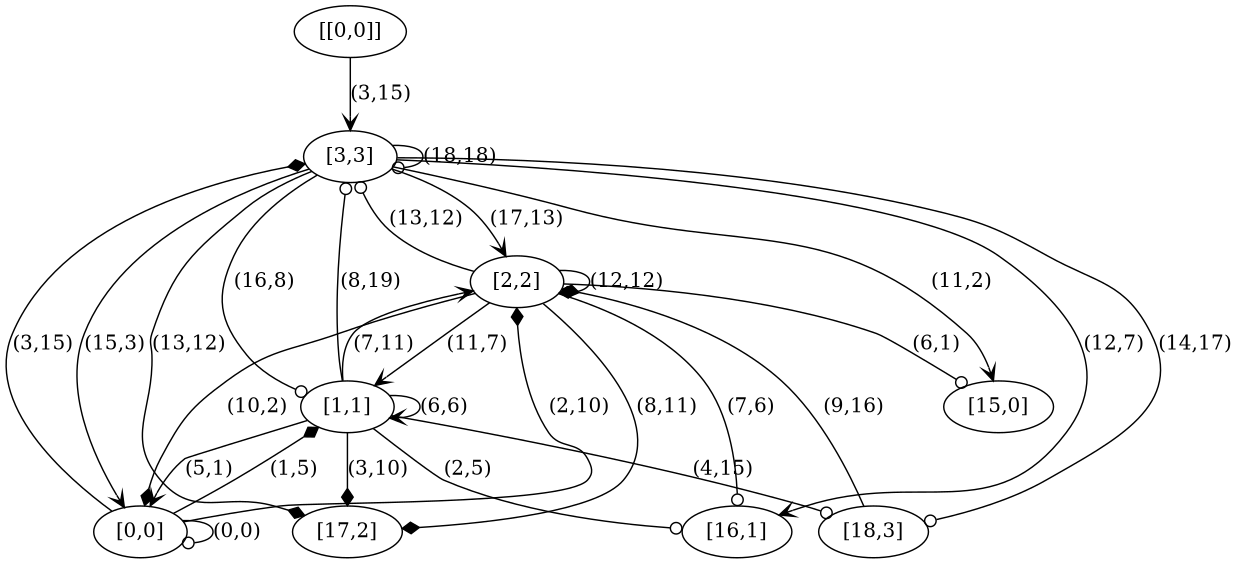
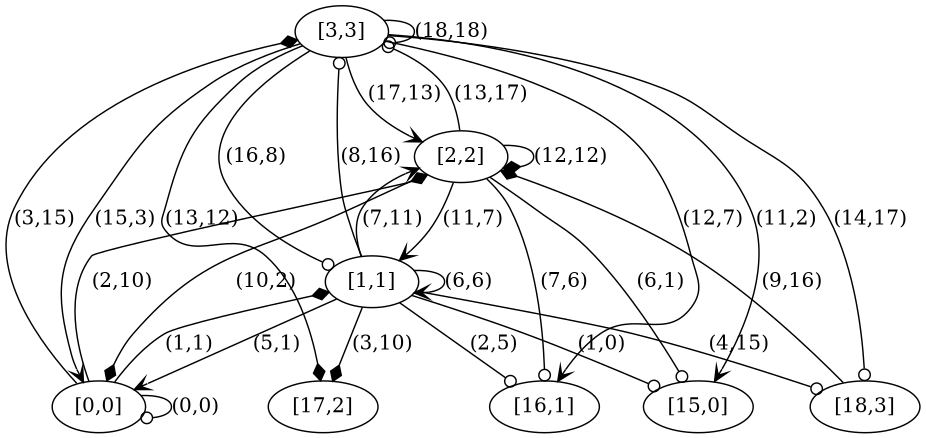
node "[[0,0]]": removed
edge "[2,2]" -> "[3,3]": label "(13,12)" -> "(13,17)"
edge "[1,1]" -> "[3,3]": label "(8,19)" -> "(8,16)"
edge "[1,1]" -> "[15,0]": added, label "(1,0)"
edge "[0,0]" -> "[1,1]": label "(1,5)" -> "(1,1)"
edge "[2,2]" -> "[17,2]": removed, label "(8,11)"
